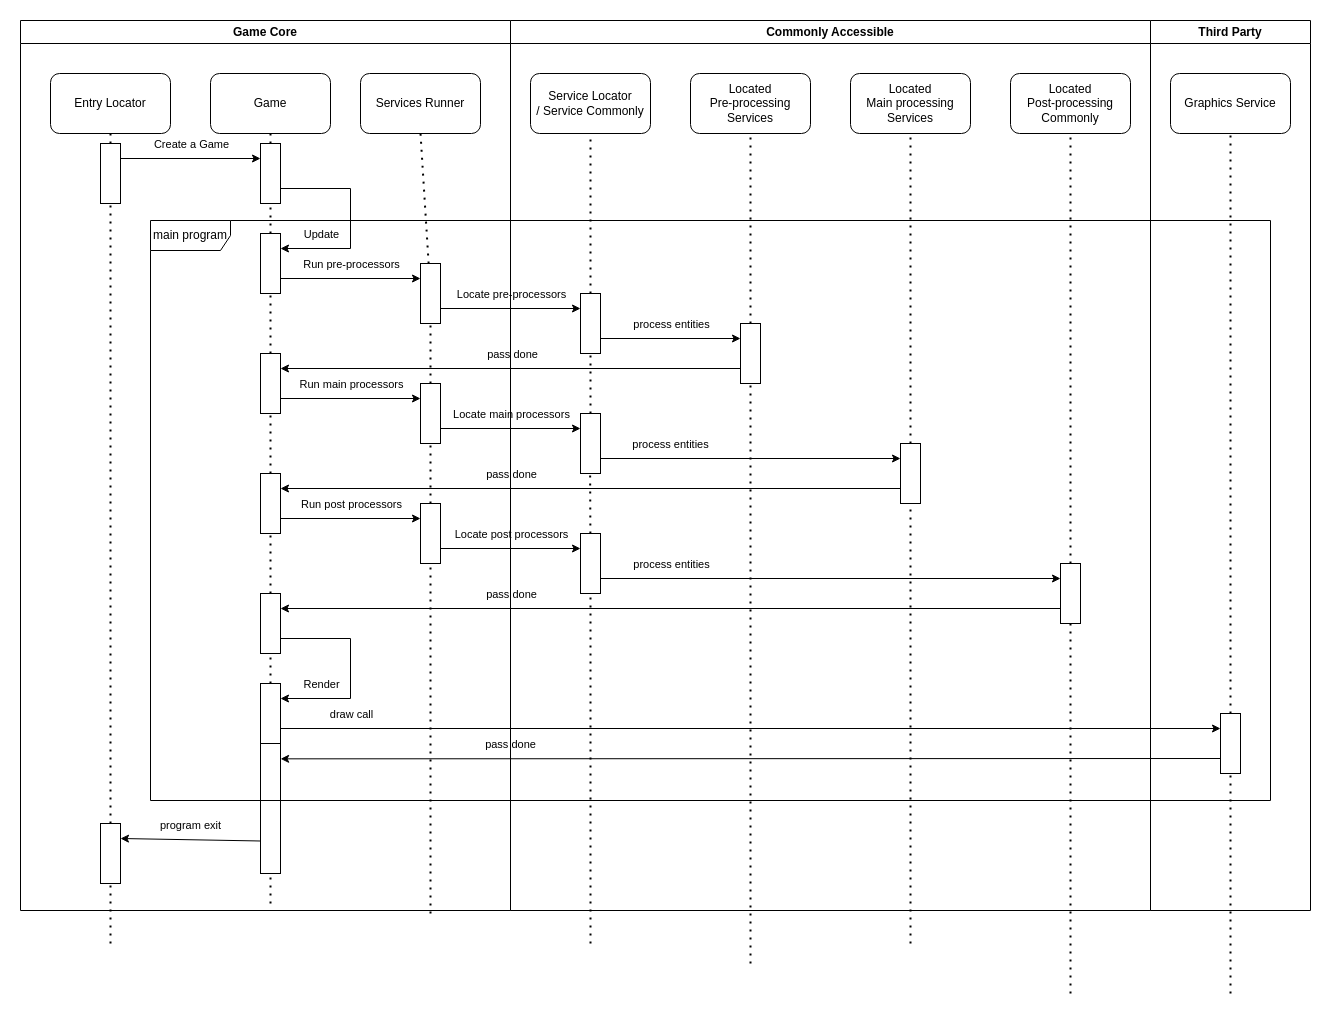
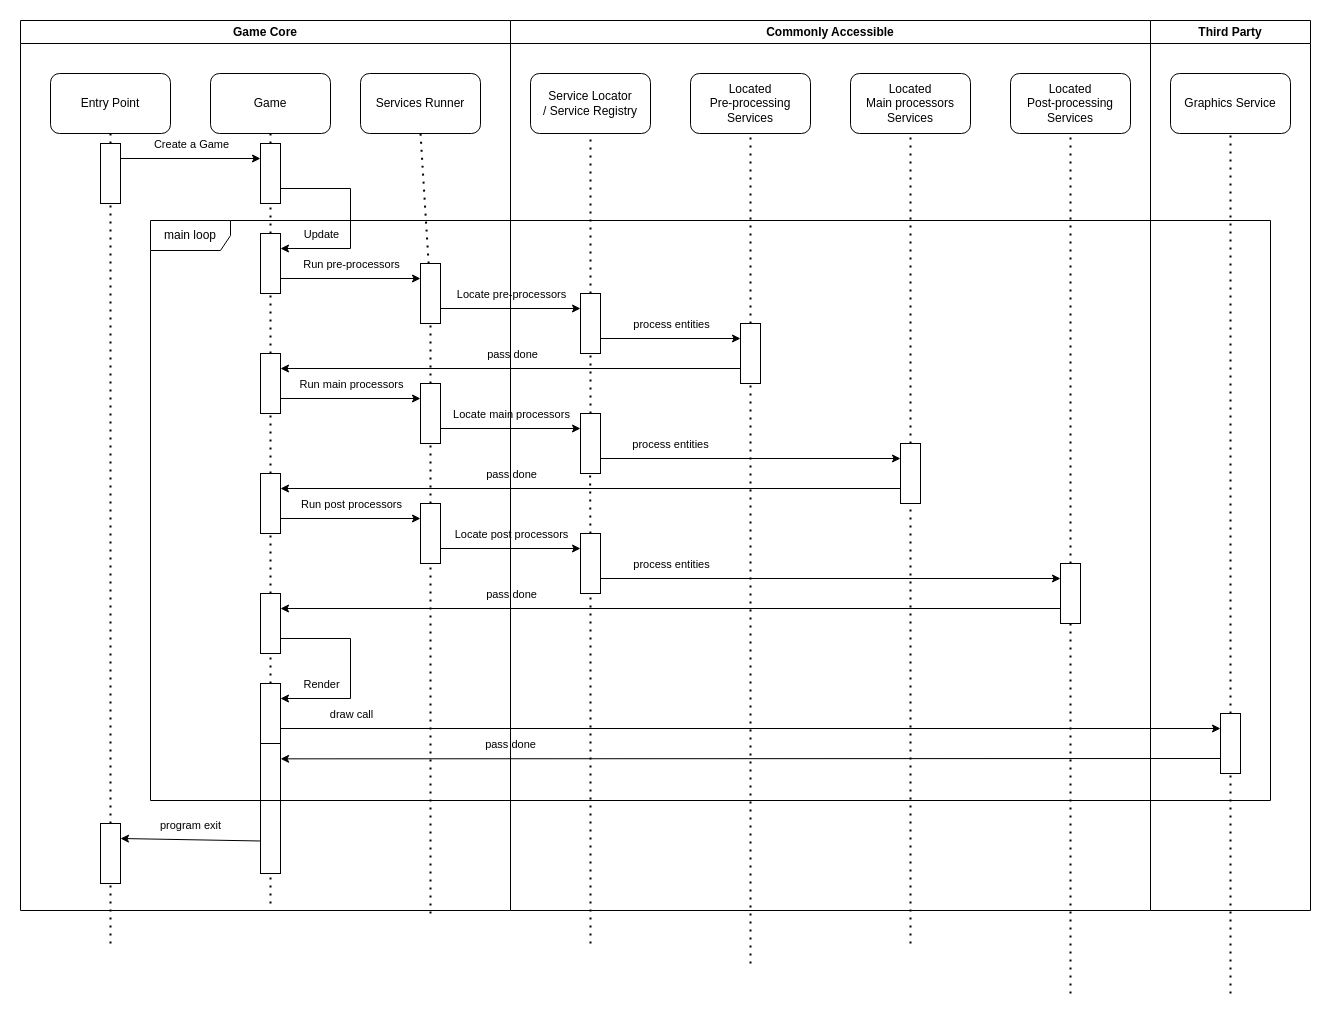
node "Entry Locator": label "Entry Locator" -> "Entry Point"
node "Service Locator / Service Commonly": label "Service Locator / Service Commonly" -> "Service Locator / Service Registry"
node "Located Main processing Services": label "Located Main processing Services" -> "Located Main processors Services"
node "Located Post-processing Commonly": label "Located Post-processing Commonly" -> "Located Post-processing Services"
node "main program": label "main program" -> "main loop"
